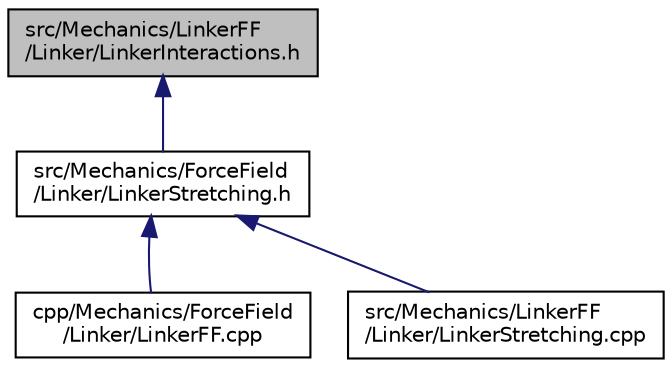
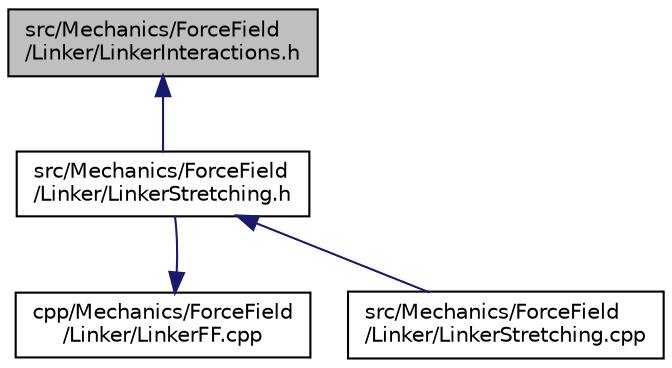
node "src/Mechanics/LinkerFF /Linker/LinkerInteractions.h": label "src/Mechanics/LinkerFF /Linker/LinkerInteractions.h" -> "src/Mechanics/ForceField /Linker/LinkerInteractions.h"
edge "cpp/Mechanics/ForceField /Linker/LinkerFF.cpp" -> "src/Mechanics/ForceField /Linker/LinkerStretching.h": reversed
node "src/Mechanics/LinkerFF /Linker/LinkerStretching.cpp": label "src/Mechanics/LinkerFF /Linker/LinkerStretching.cpp" -> "src/Mechanics/ForceField /Linker/LinkerStretching.cpp"
